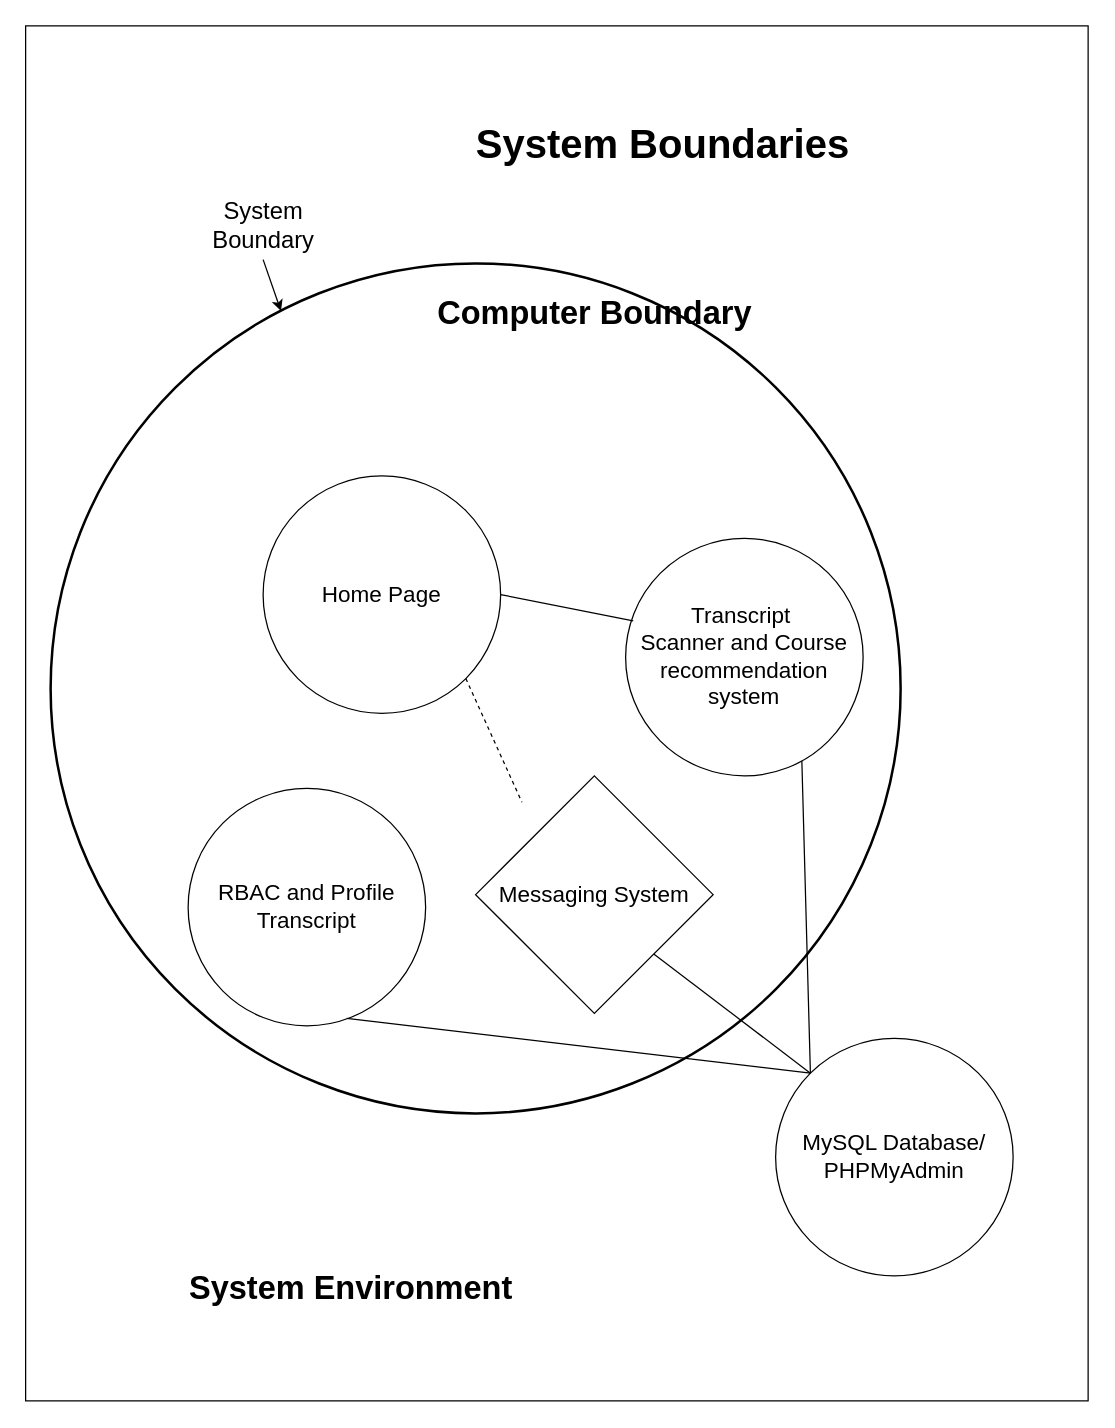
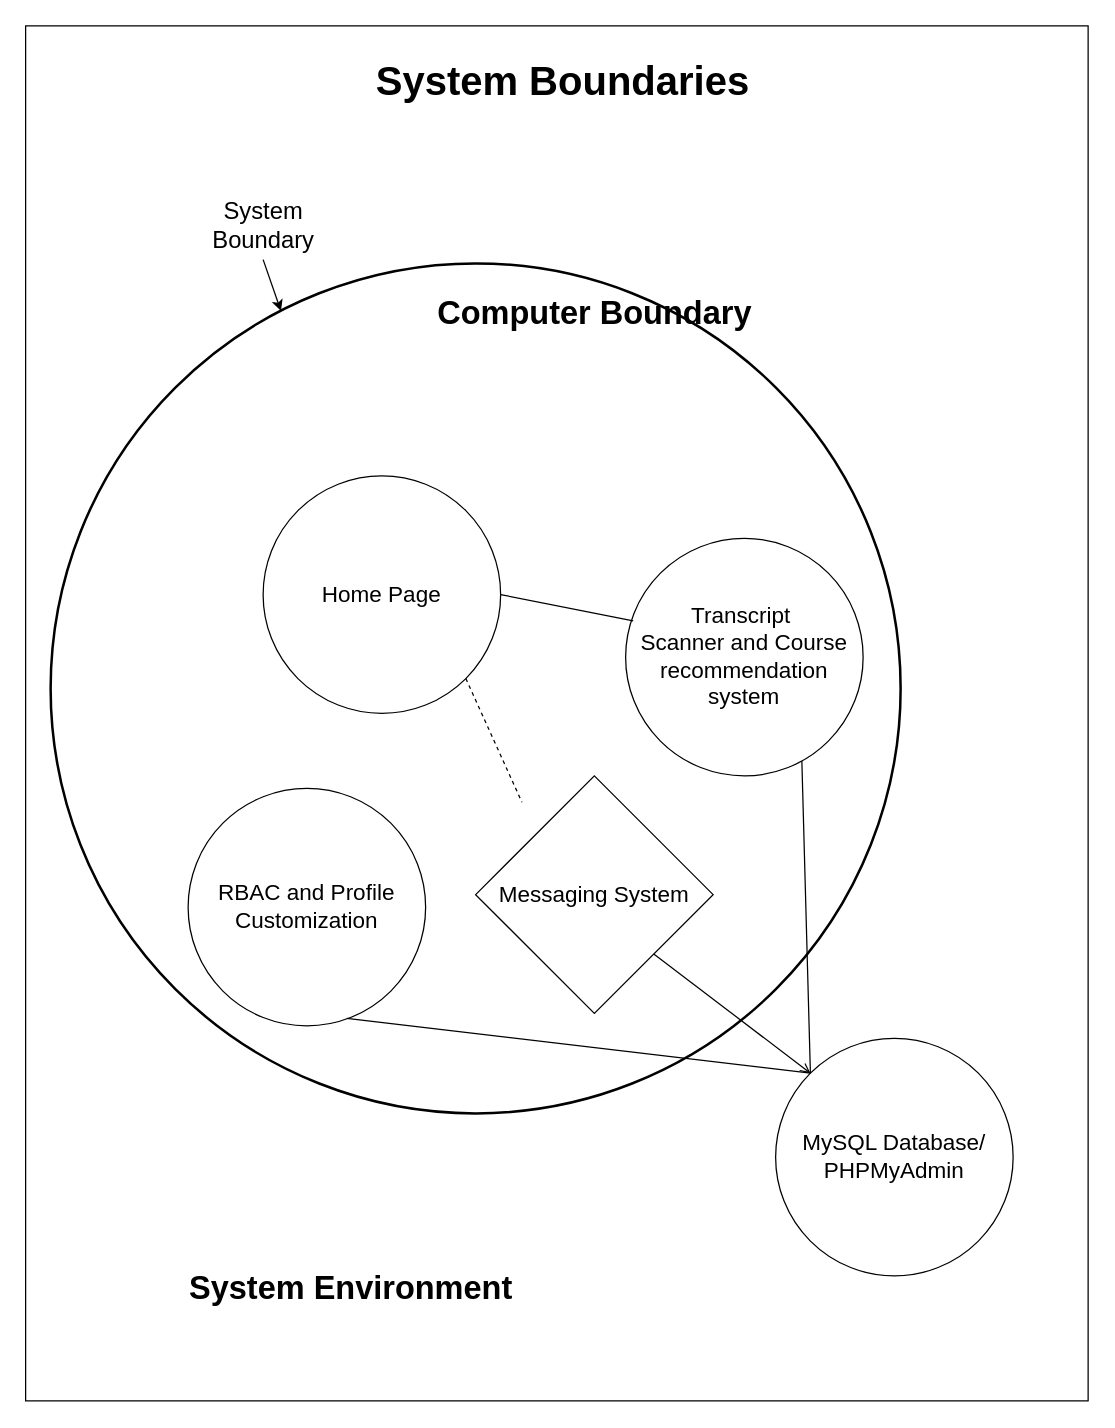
node "System Boundaries": moved (657, 144) -> (557, 82)
node "RBAC and Profile Transcript": label "RBAC and Profile Transcript" -> "RBAC and Profile Customization"
edge "Messaging System" -- "MySQL Database/ PHPMyAdmin": arrowhead none -> open
